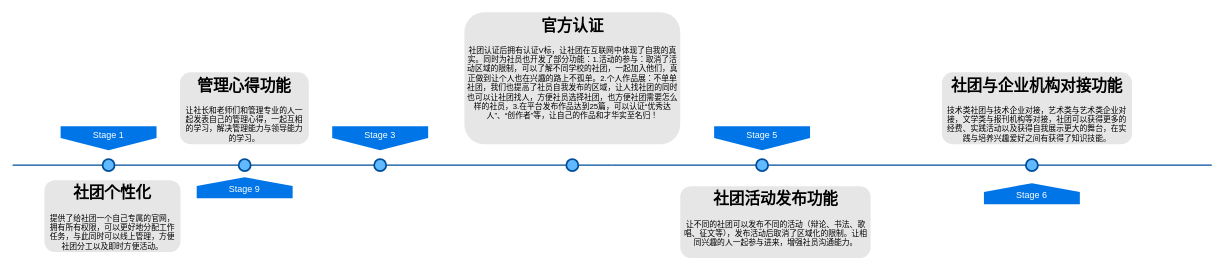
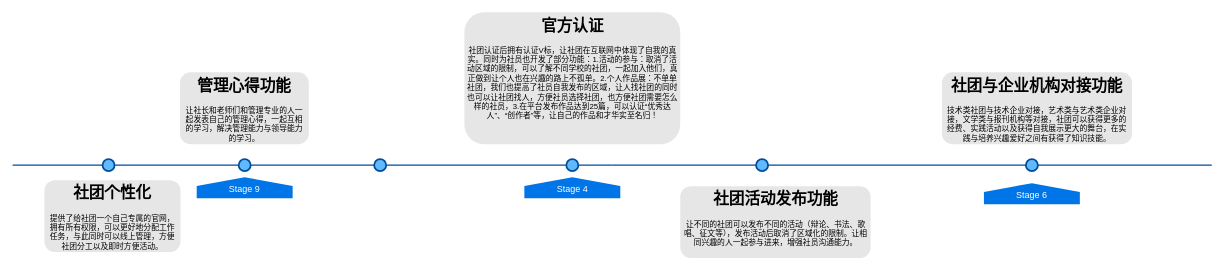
node "Stage 1": removed
node "Stage 3": removed
node "Stage 5": removed
node "Stage 4": added
